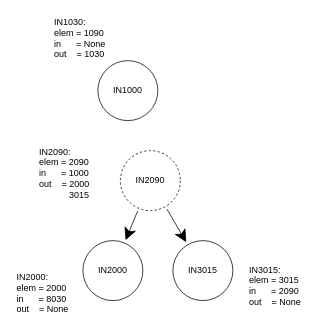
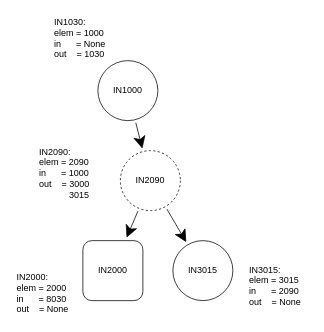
node "IN1030: elem = 1090 in = None out = 1030": label "IN1030: elem = 1090 in = None out = 1030" -> "IN1030: elem = 1000 in = None out = 1030"
edge "IN1000" -> "IN2090": added
node "IN2090: elem = 2090 in = 1000 out = 2000 3015": label "IN2090: elem = 2090 in = 1000 out = 2000 3015" -> "IN2090: elem = 2090 in = 1000 out = 3000 3015"
node "IN2000": shape ellipse -> rounded rectangle
